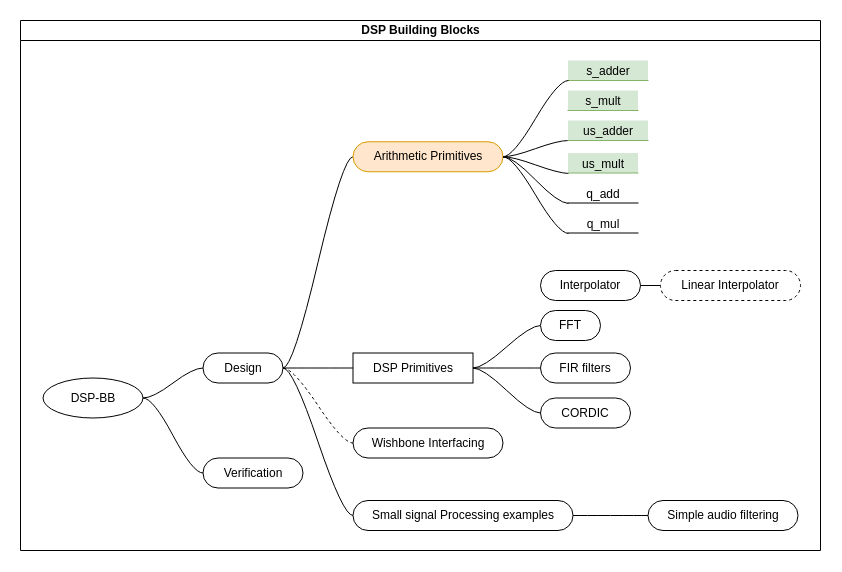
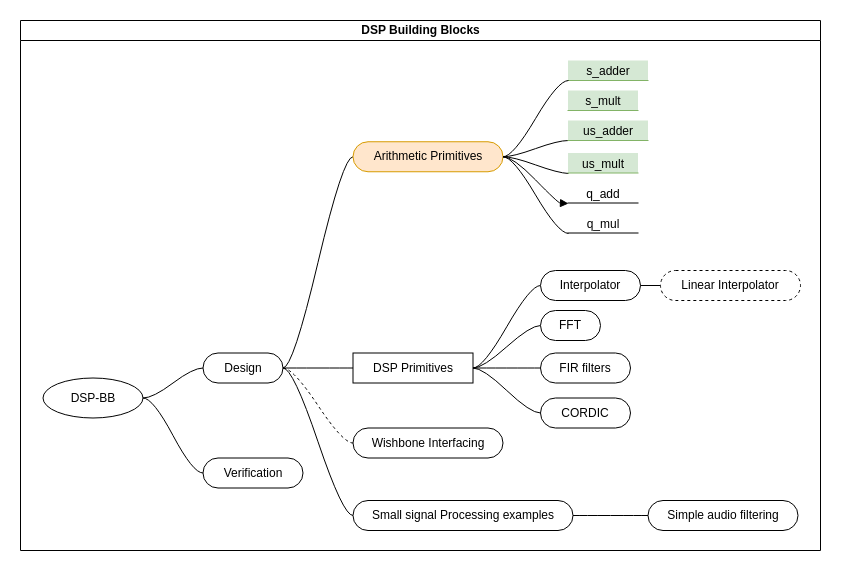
edge "Arithmetic Primitives" -- "q_add": arrowhead none -> block
edge "Interpolator" -- "DSP Primitives": added
